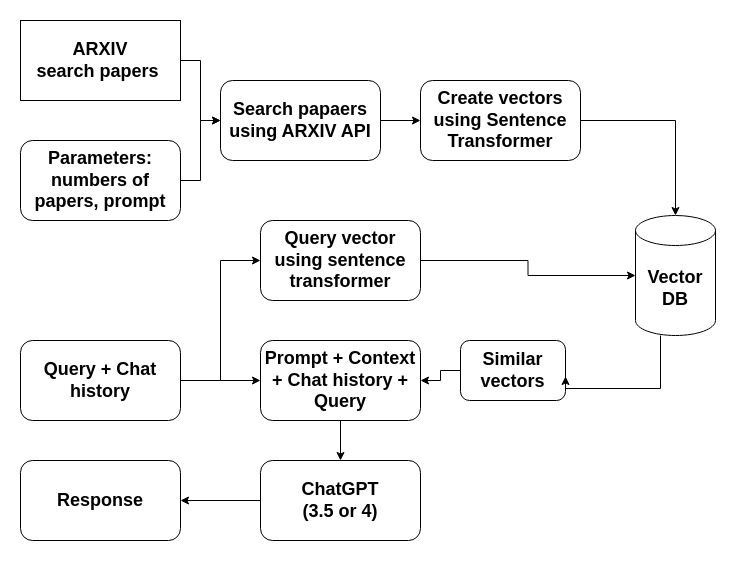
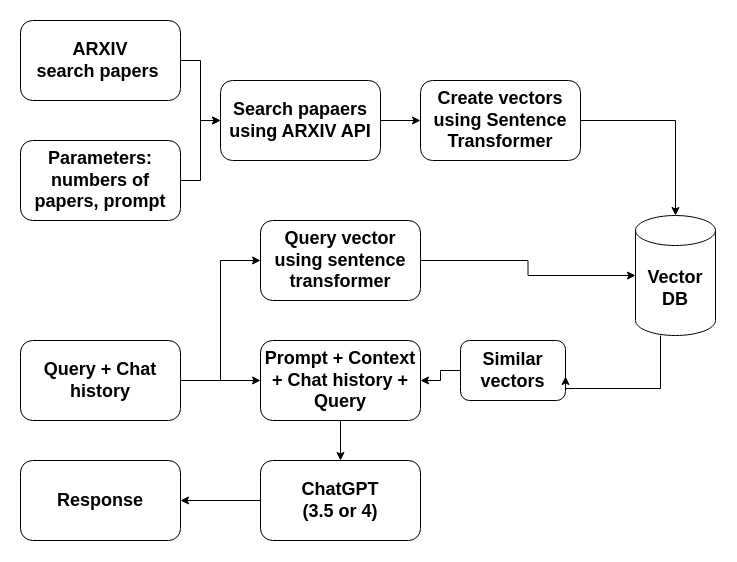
node "ARXIV search papers": shape rectangle -> rounded rectangle
